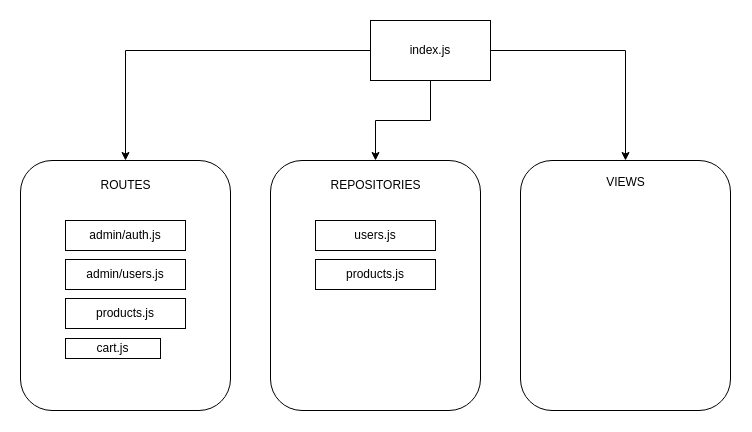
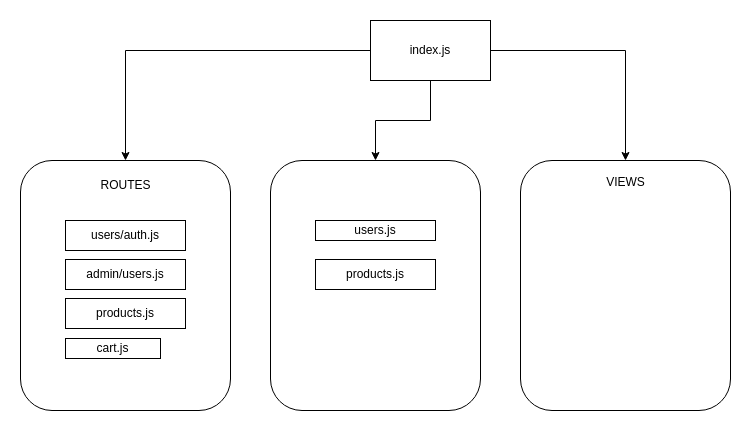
node "REPOSITORIES": removed
node "admin/auth.js": label "admin/auth.js" -> "users/auth.js"
node "users.js": size 120x30 -> 120x20
